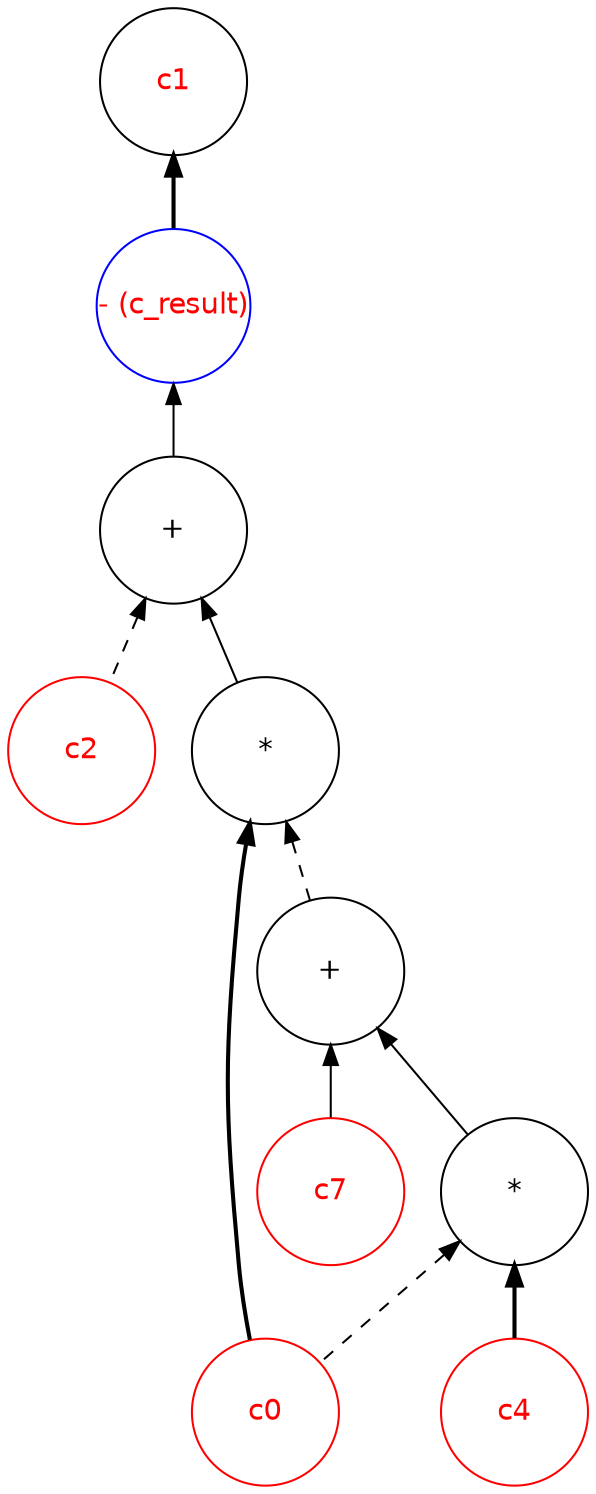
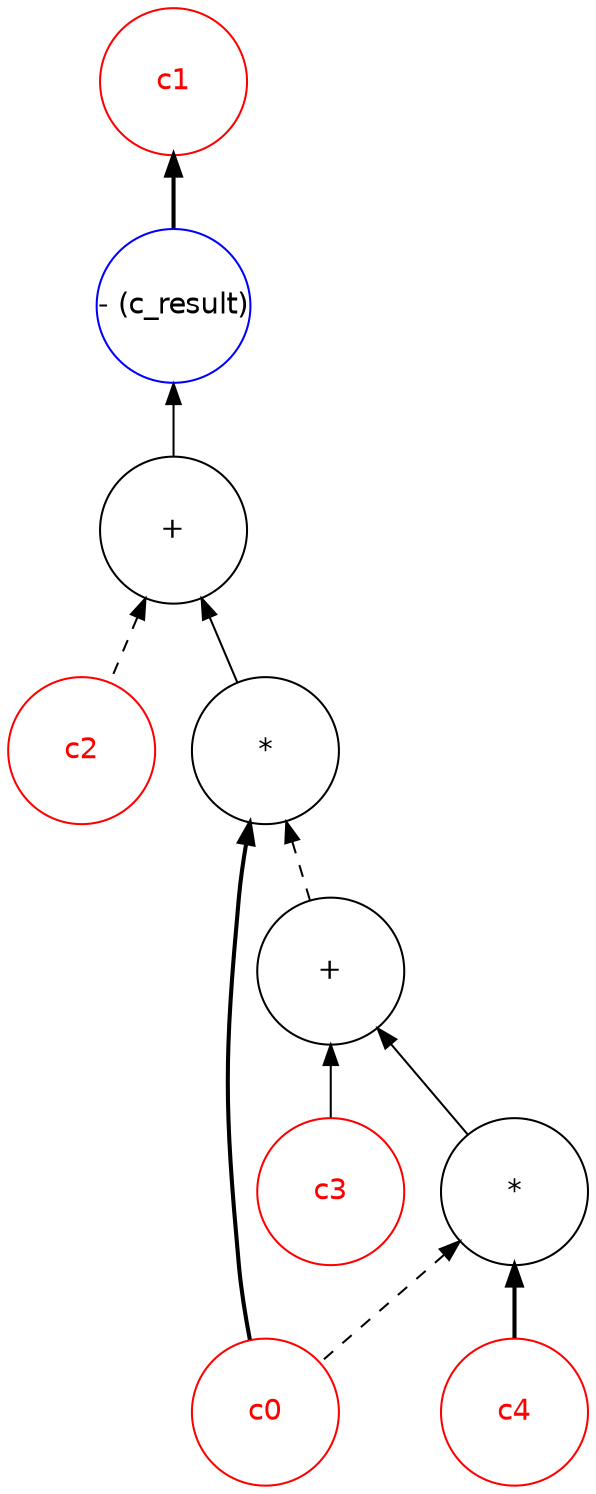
node "c1": color black -> red
node "- (c_result)": fontcolor red -> black
node "c7": label "c7" -> "c3"
